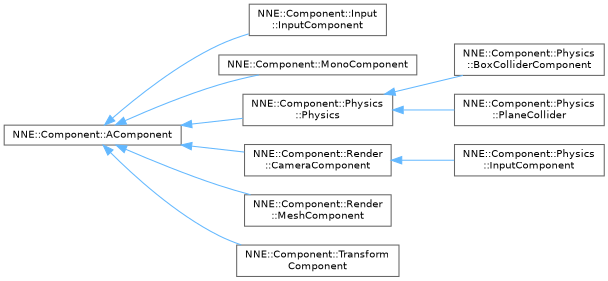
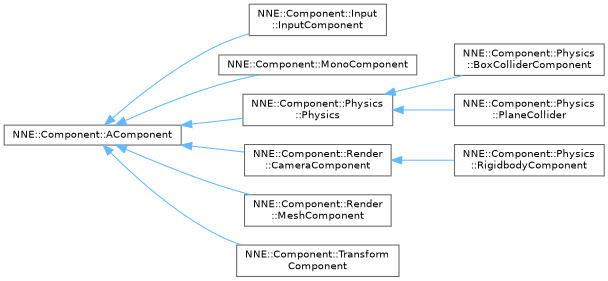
node "NNE::Component::Physics ::InputComponent": label "NNE::Component::Physics ::InputComponent" -> "NNE::Component::Physics ::RigidbodyComponent"
